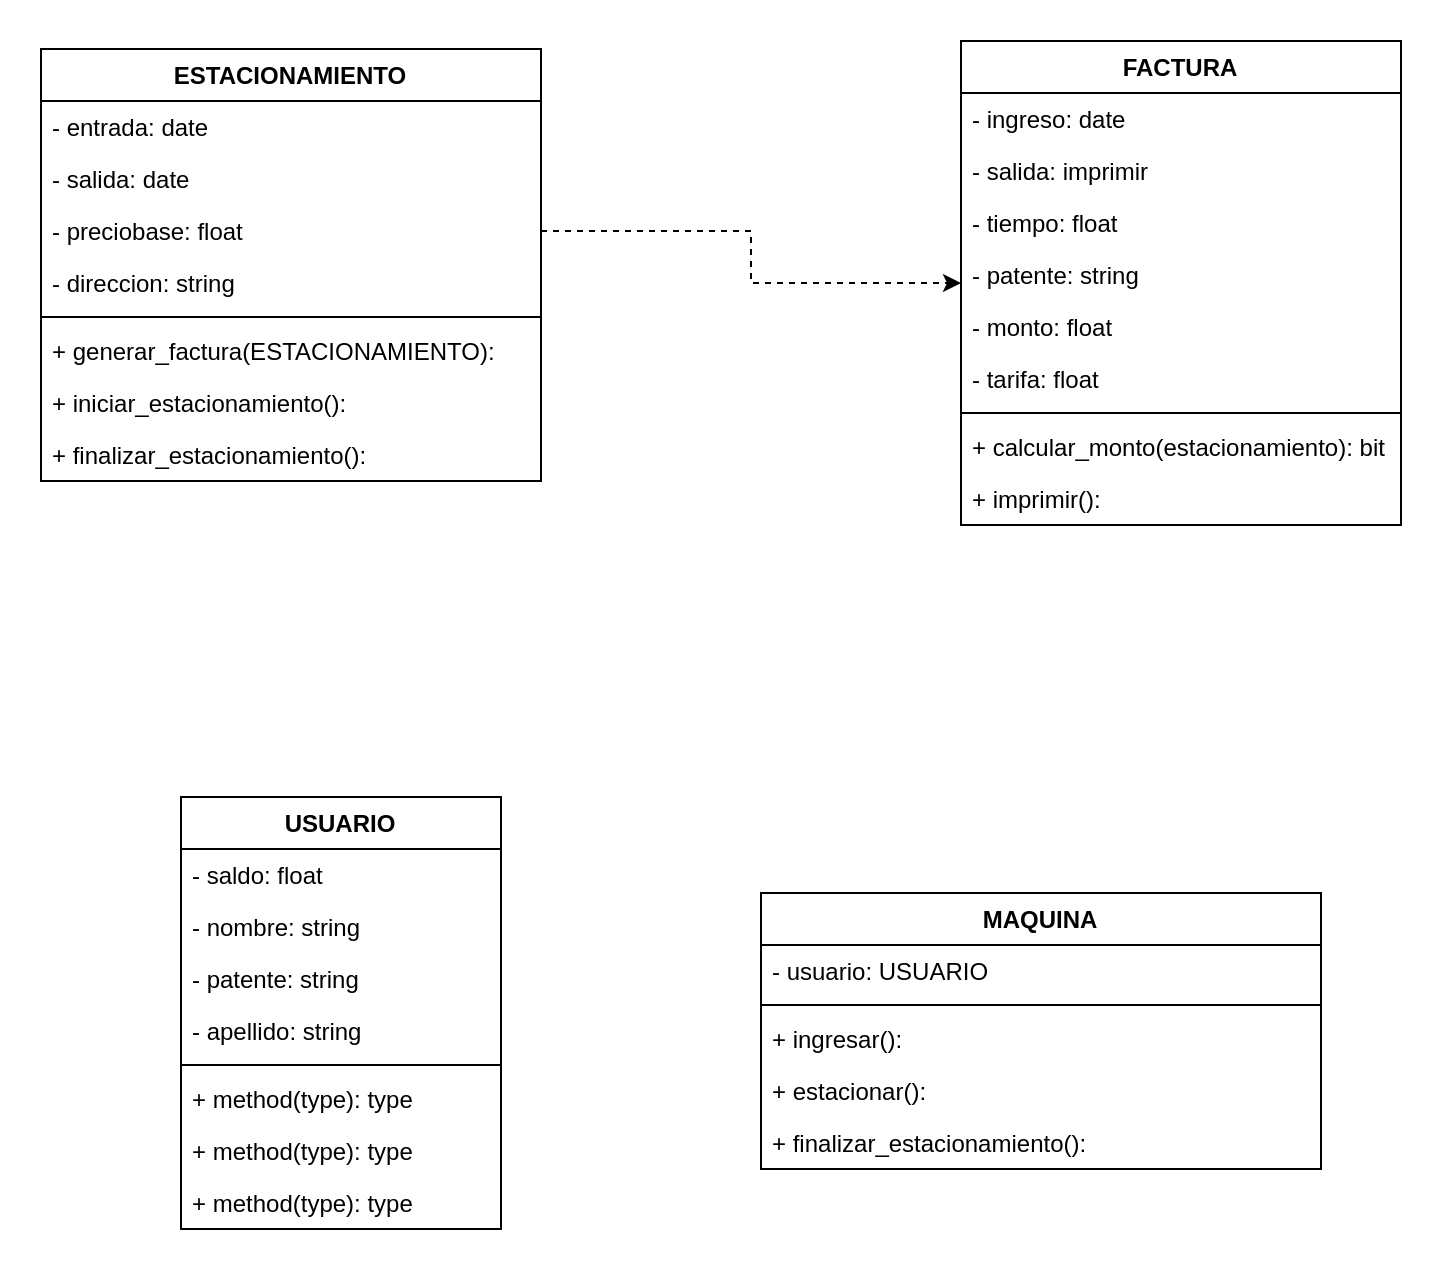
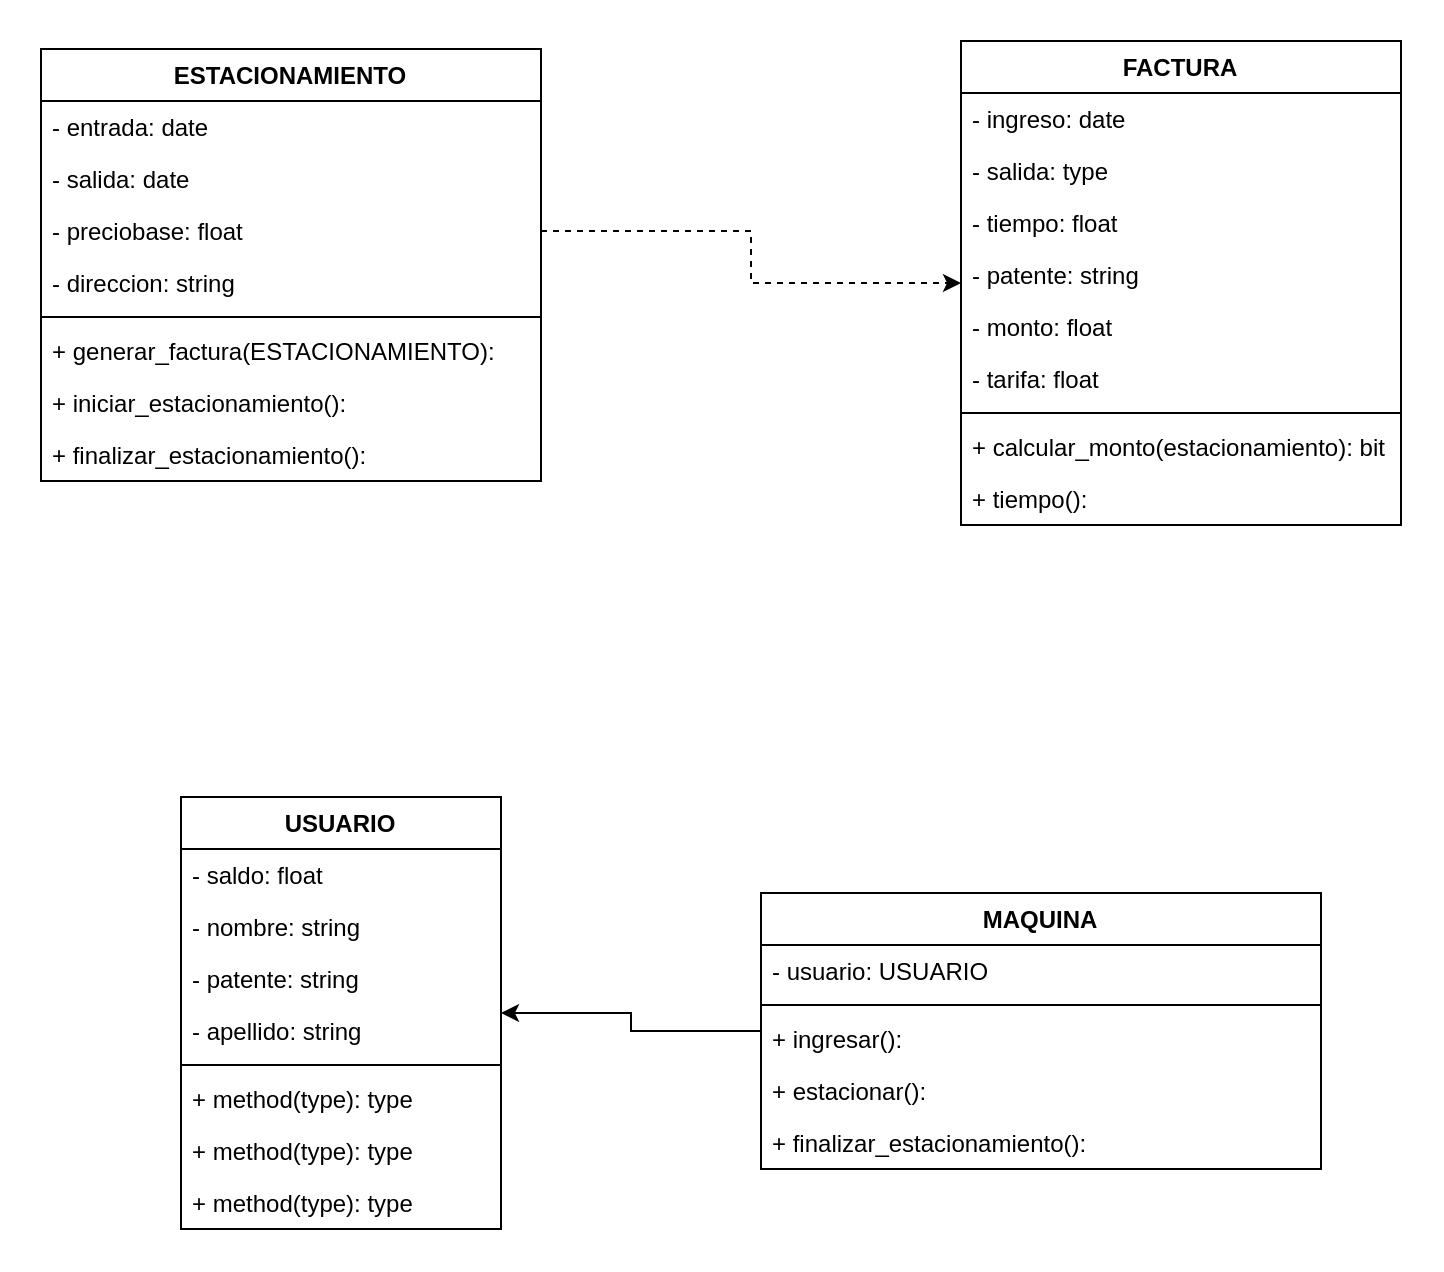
node "- salida: imprimir": label "- salida: imprimir" -> "- salida: type"
node "+ imprimir():": label "+ imprimir():" -> "+ tiempo():"
edge "MAQUINA" -> "USUARIO": added
